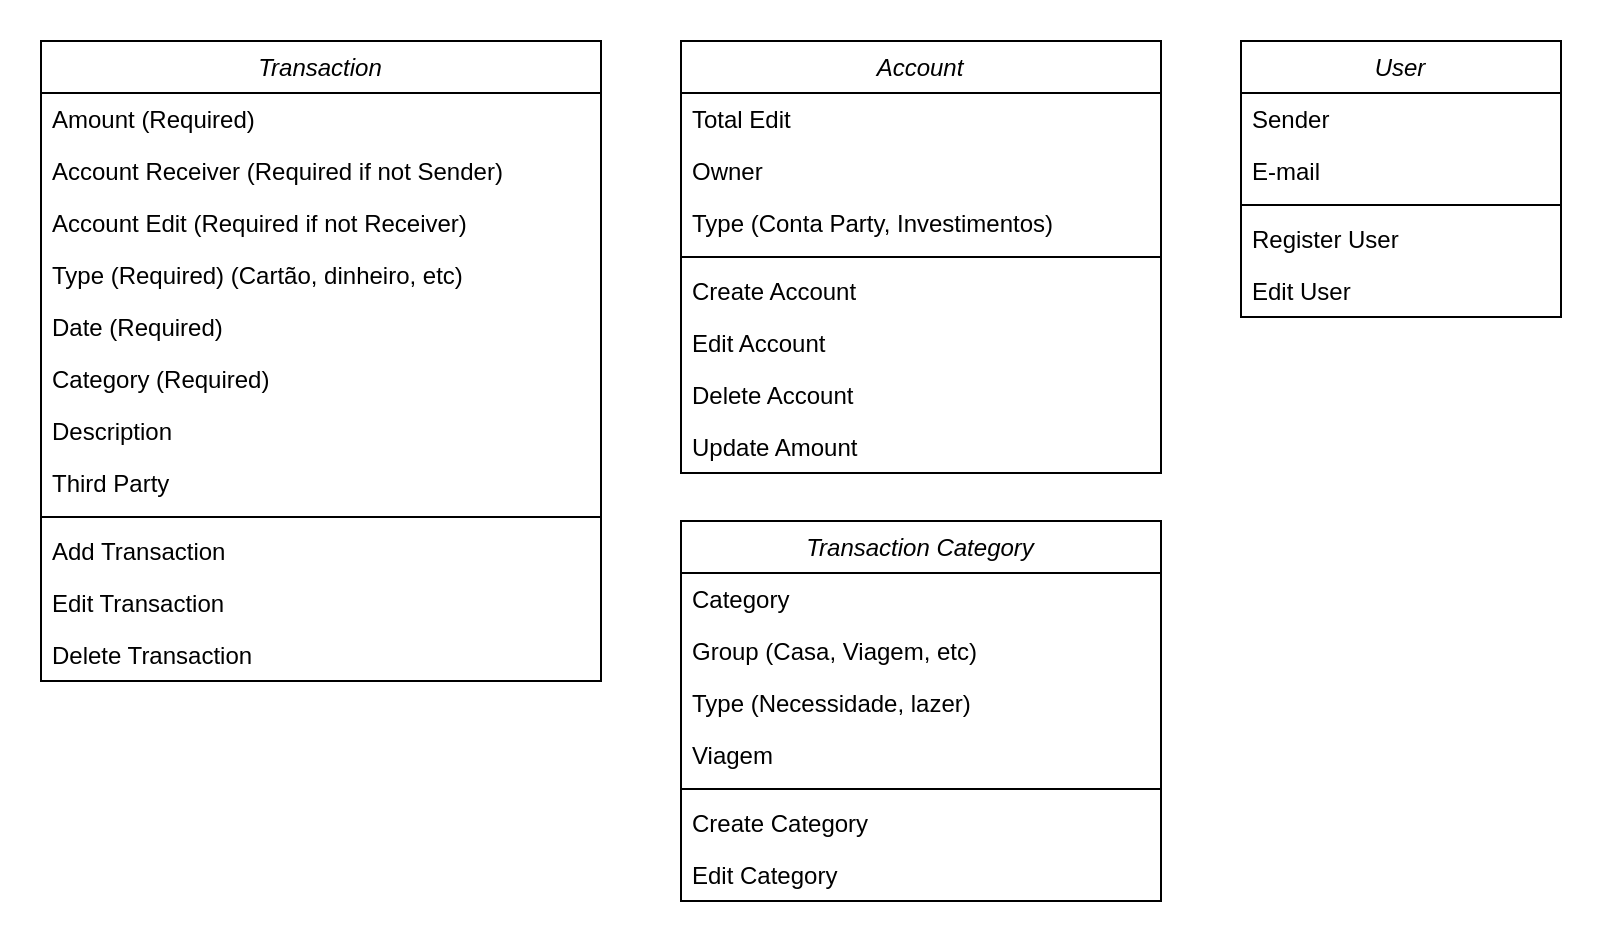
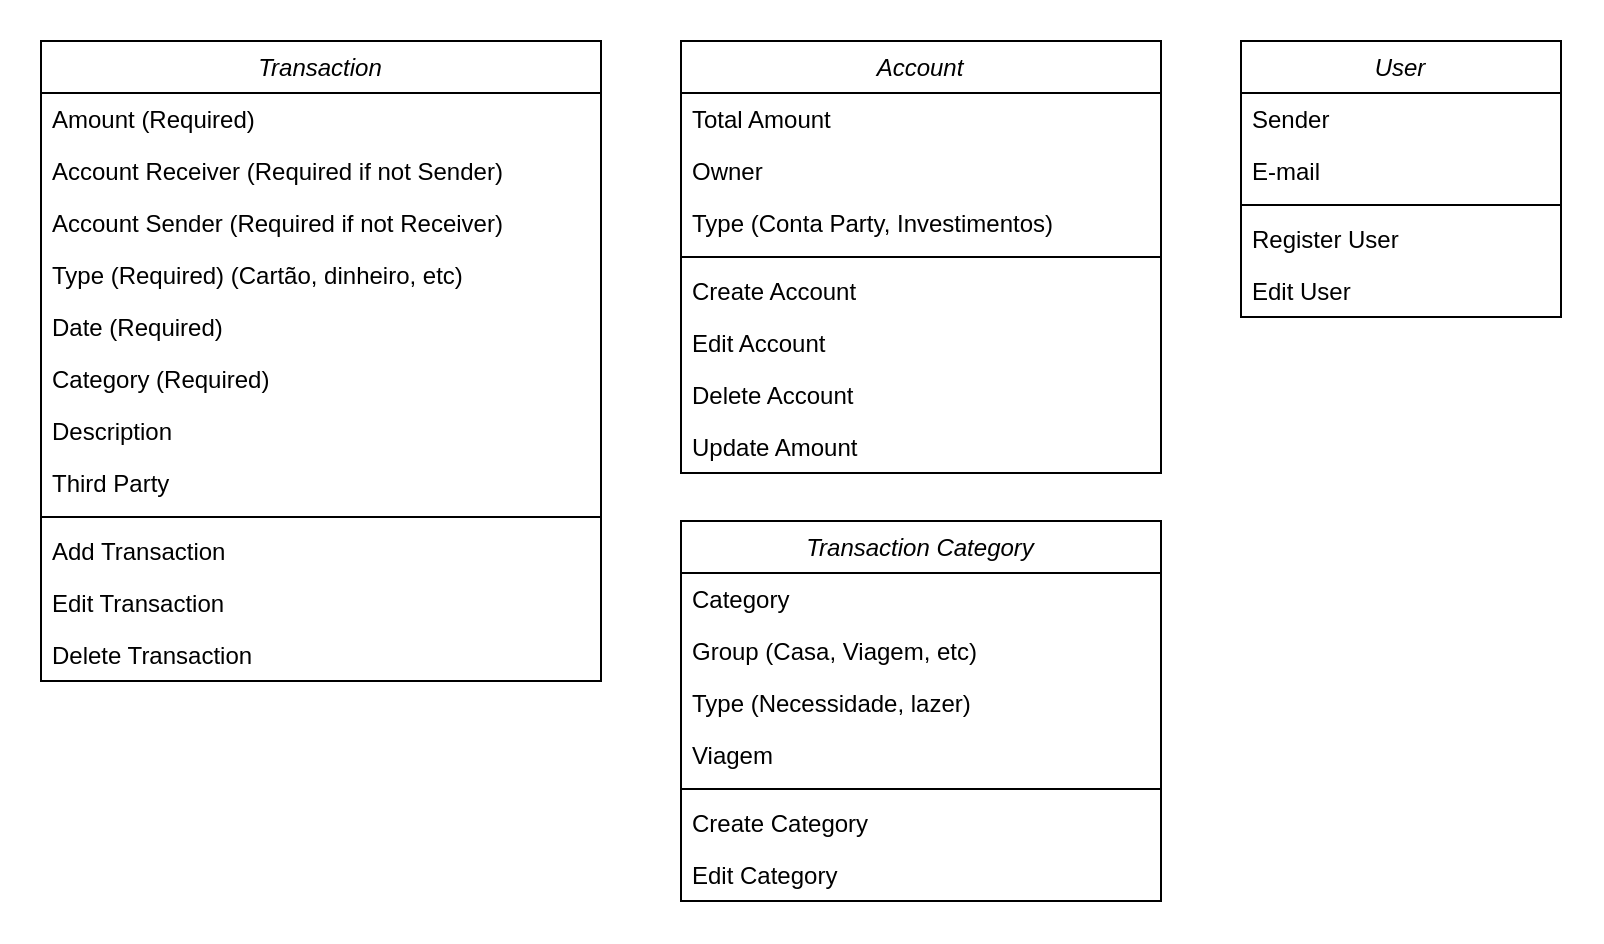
node "Total Edit": label "Total Edit" -> "Total Amount"
node "Account Edit (Required if not Receiver)": label "Account Edit (Required if not Receiver)" -> "Account Sender (Required if not Receiver)"
